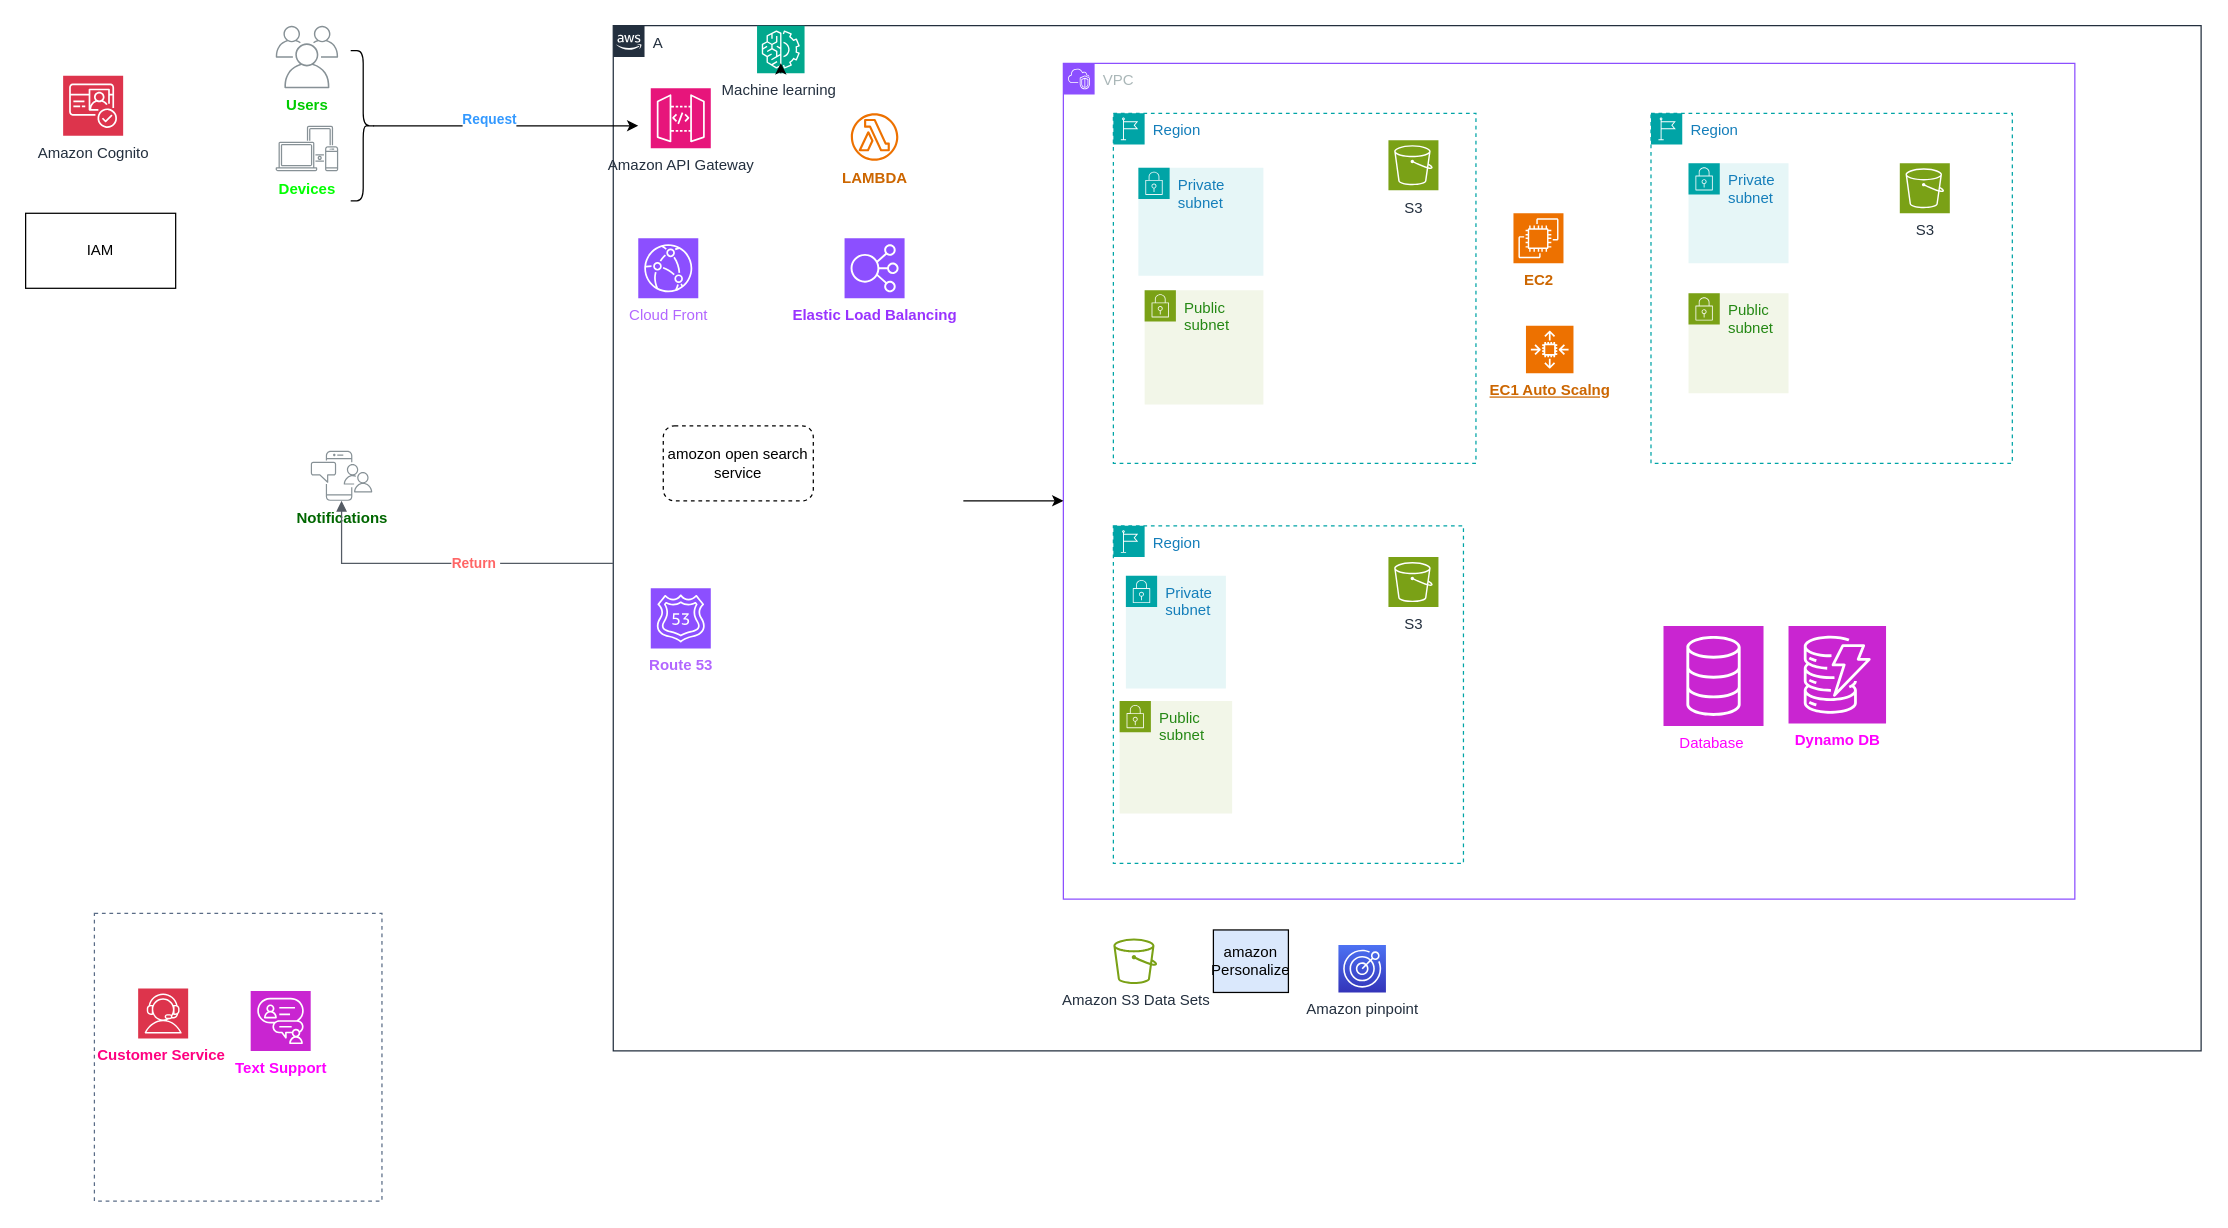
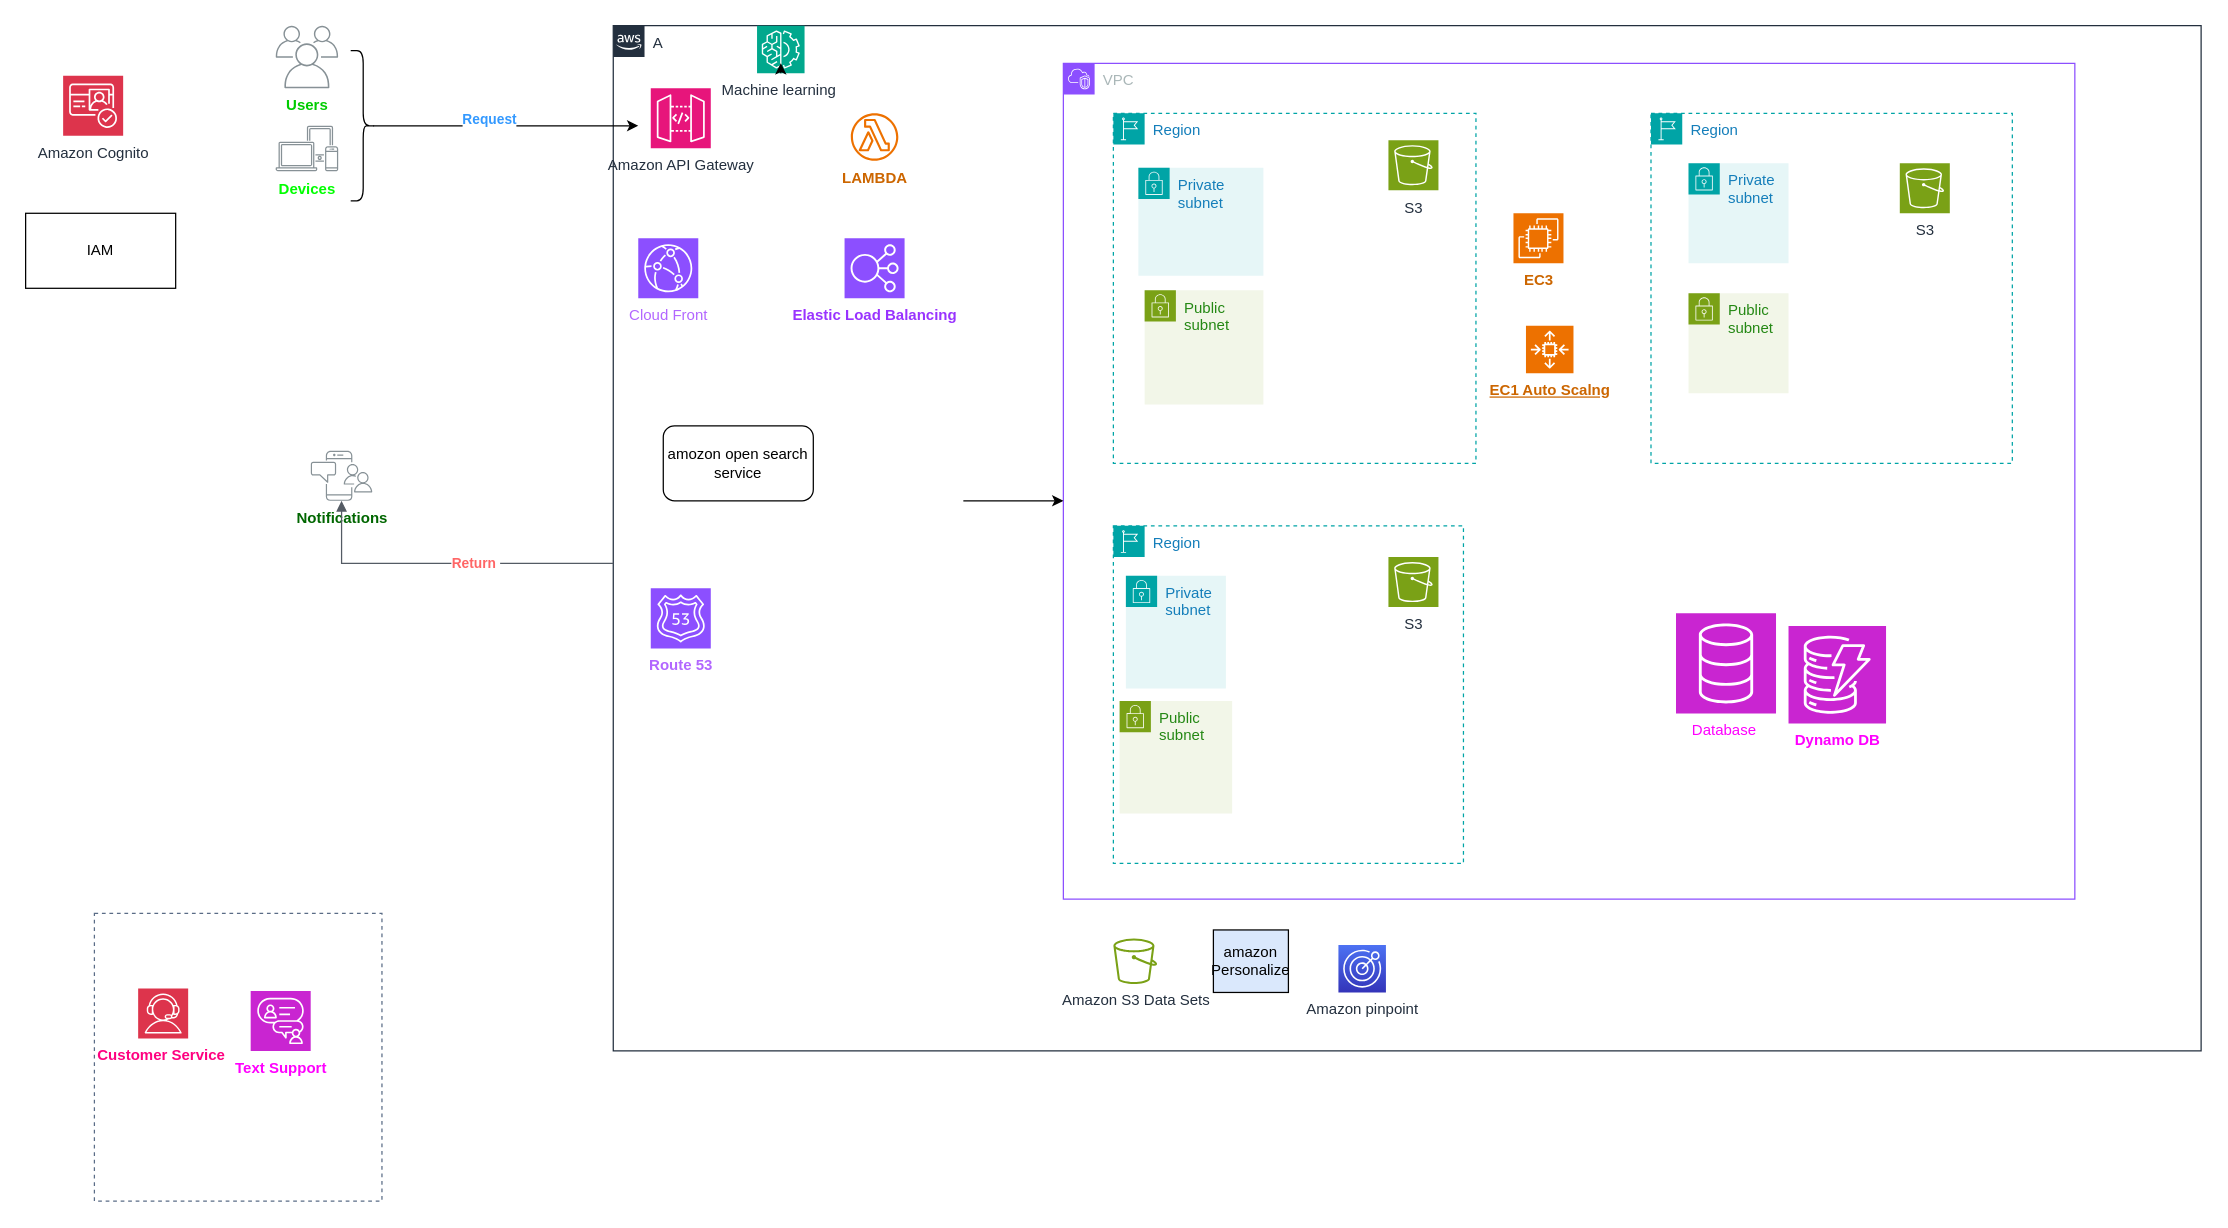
node "EC2": label "EC2" -> "EC3"
node "amozon open search service": style dashed -> solid
node "Database": moved (1713, 676) -> (1726, 663)
